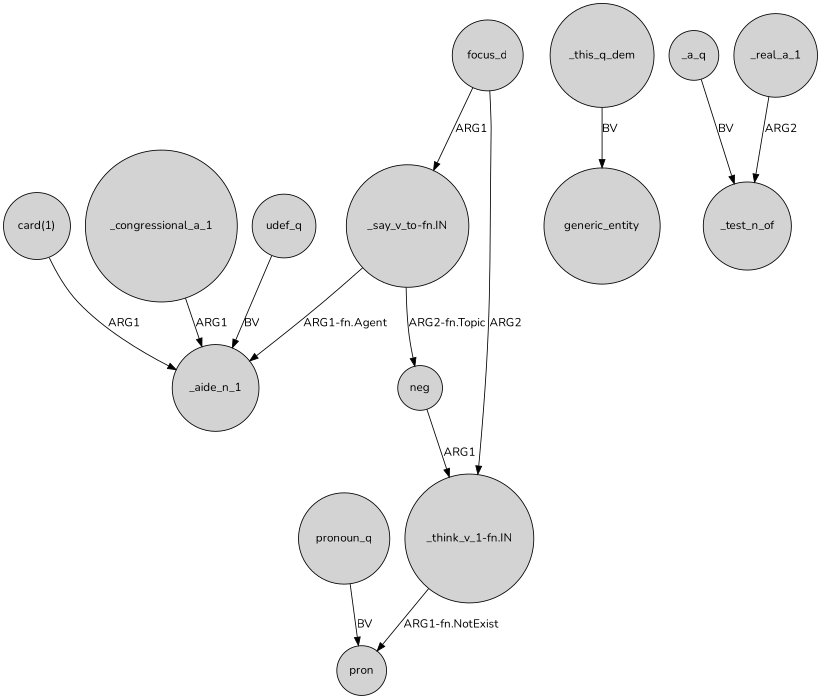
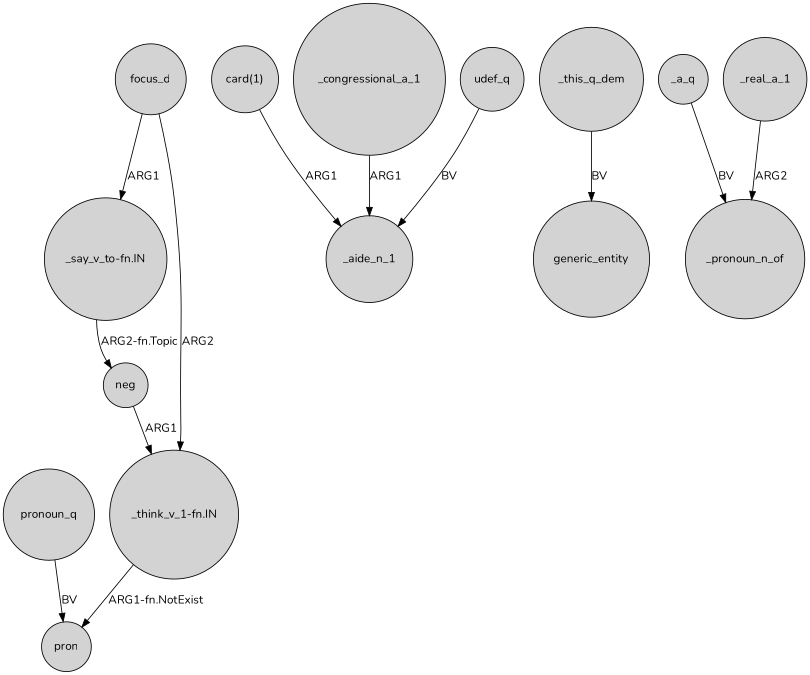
node "_test_n_of": label "_test_n_of" -> "_pronoun_n_of"
edge "_say_v_to-fn.IN" -> "_aide_n_1": removed, label "ARG1-fn.Agent"
